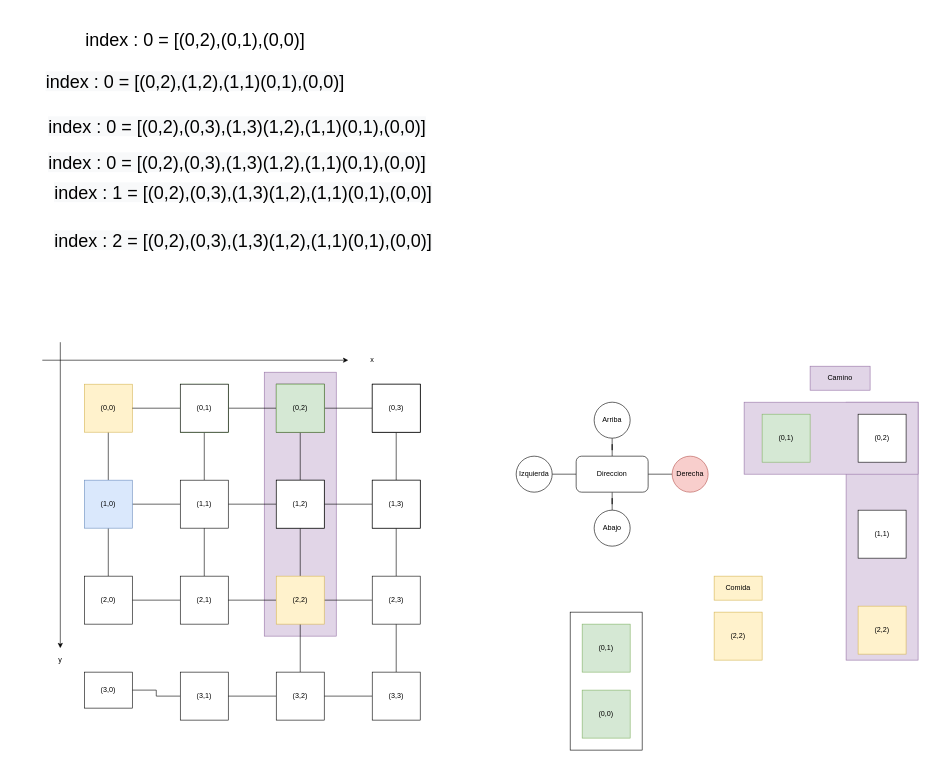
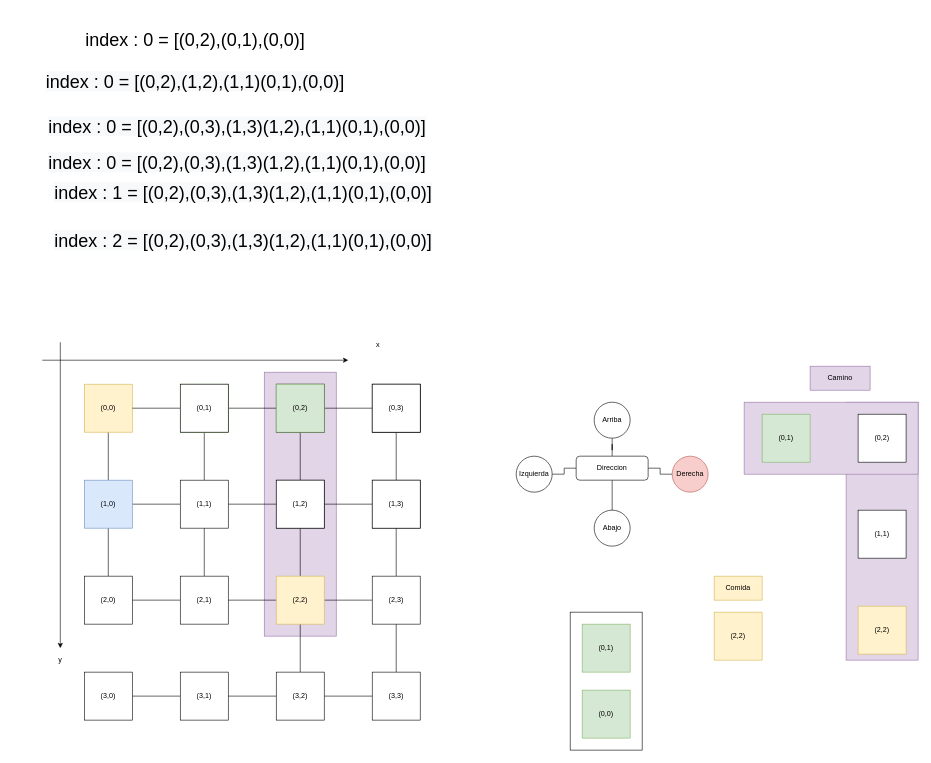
node "x": moved (372, 360) -> (378, 345)
node "Direccion": size 72x36 -> 72x24
node "(3,0)": size 48x36 -> 48x48
